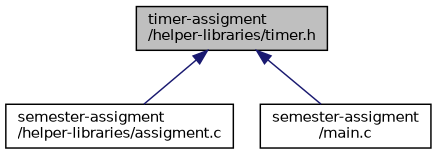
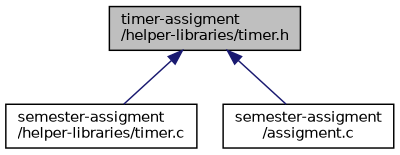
node "semester-assigment /helper-libraries/assigment.c": label "semester-assigment /helper-libraries/assigment.c" -> "semester-assigment /helper-libraries/timer.c"
node "semester-assigment /main.c": label "semester-assigment /main.c" -> "semester-assigment /assigment.c"
